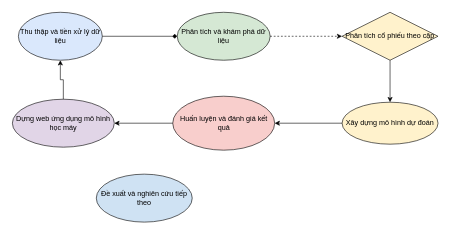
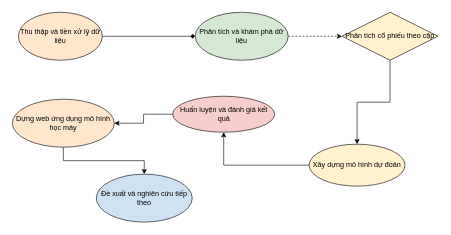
node "Thu thập và tiền xử lý dữ liệu": fillcolor #dae8fc -> #ffe6cc
node "Phân tích và khám phá dữ liệu": moved (224, 36) -> (242, 36)
edge "Dựng web ứng dụng mô hình học máy" -> "Thu thập và tiền xử lý dữ liệu": now "Dựng web ứng dụng mô hình học máy" -> "Đề xuất và nghiên cứu tiếp theo"
node "Dựng web ứng dụng mô hình học máy": fillcolor #e1d5e7 -> #ffe6cc
node "Huấn luyện và đánh giá kết quả": size 102x54 -> 102x36
node "Xây dựng mô hình dự đoán": moved (390, 123) -> (357, 165)
